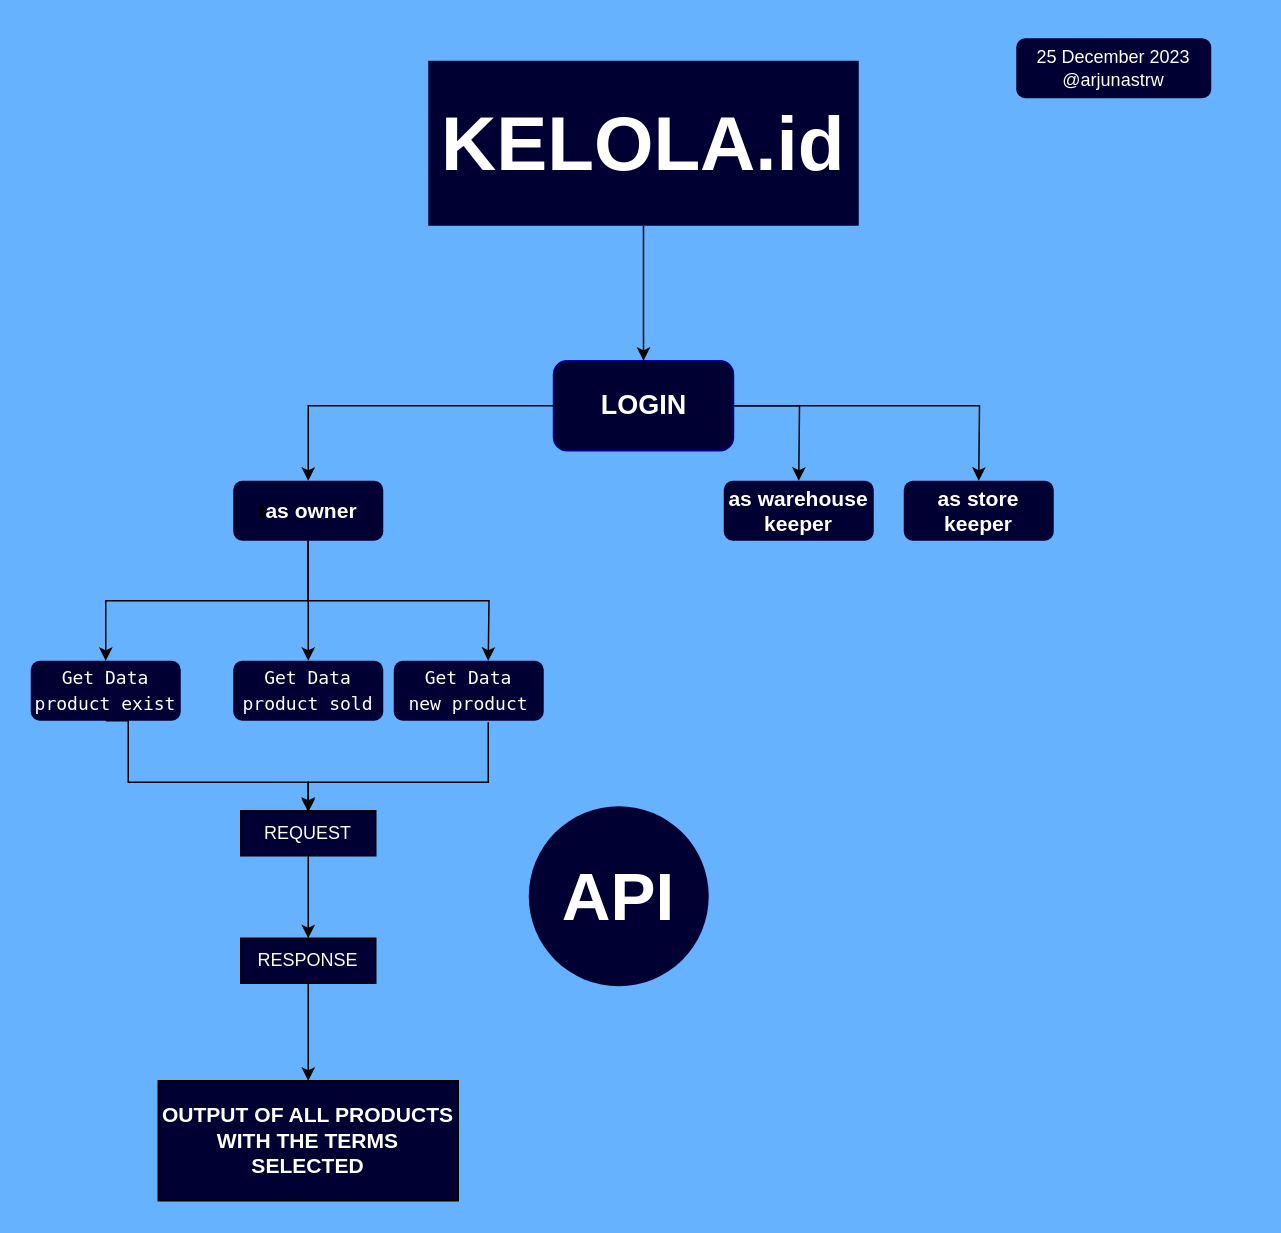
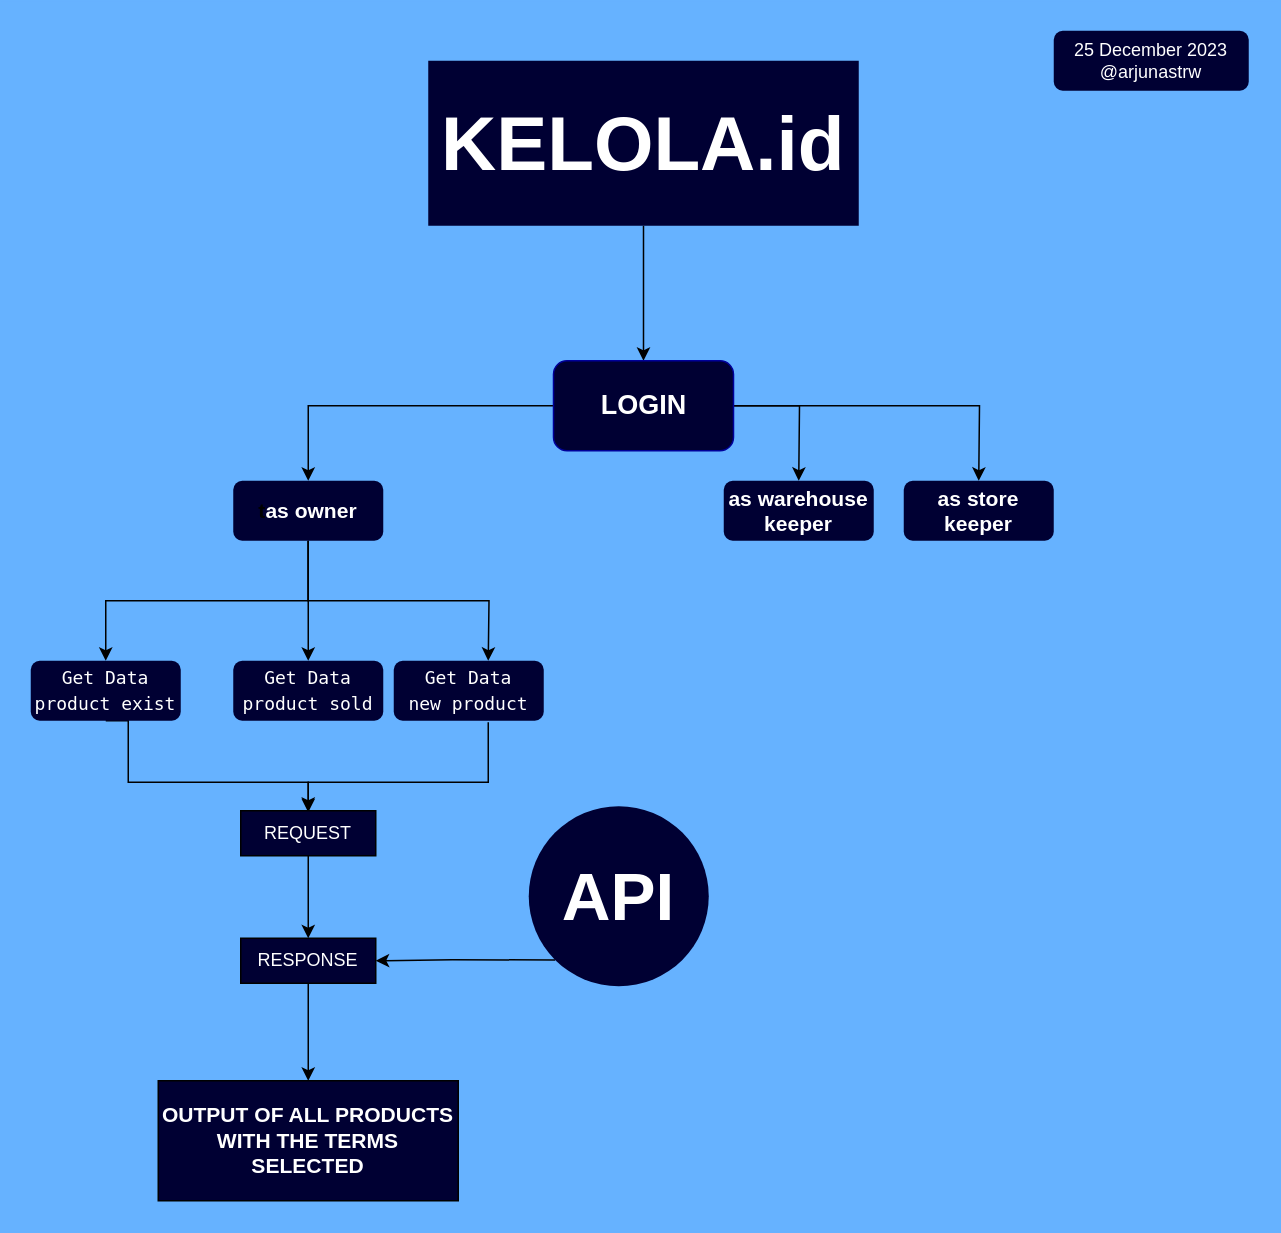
node "25 December 2023 @arjunastrw": moved (1114, 68) -> (1151, 61)
edge "API" -> "RESPONSE": added
